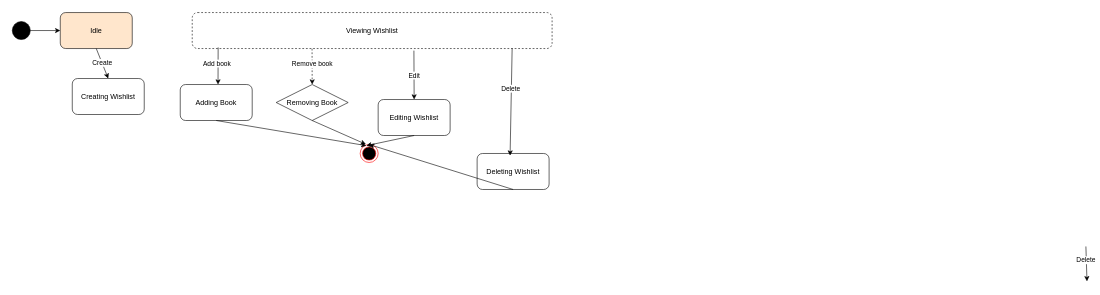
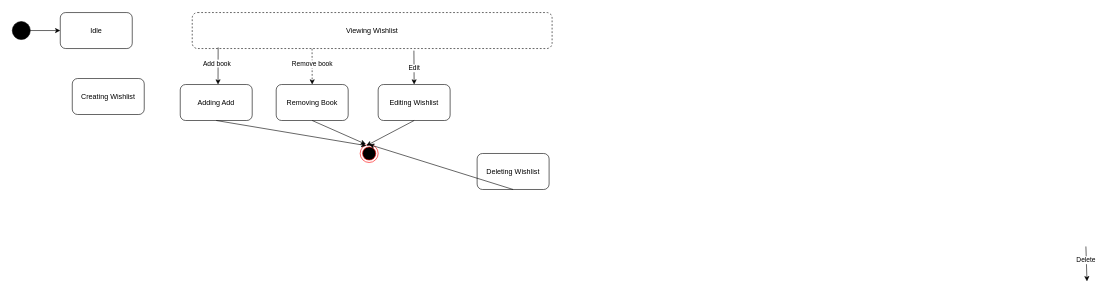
node "Idle": fillcolor #ffe6cc -> #ffffff
edge "Idle" -> "Creating Wishlist": removed, label "Create"
node "Adding Book": label "Adding Book" -> "Adding Add"
node "Removing Book": shape diamond -> rounded rectangle
node "Editing Wishlist": moved (414, 117) -> (414, 102)
edge "Viewing Wishlist" -> "Deleting Wishlist": removed, label "Delete"
